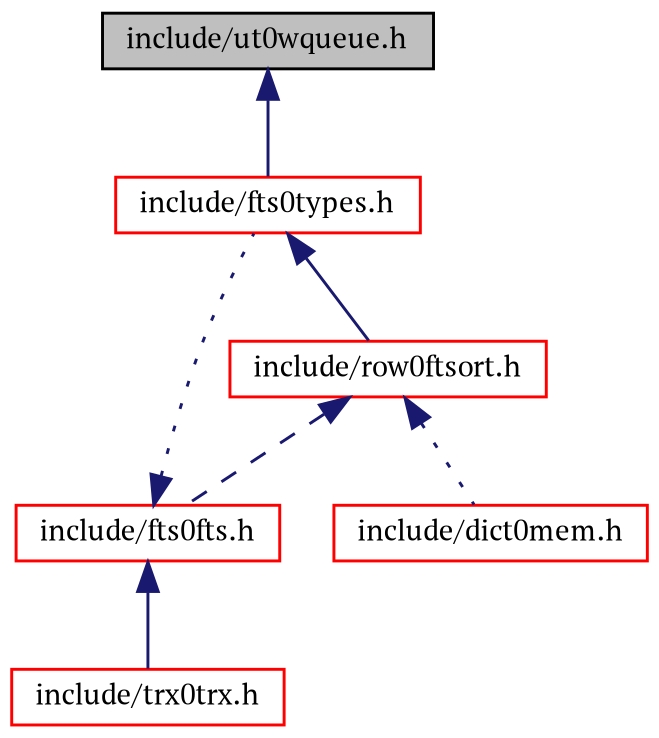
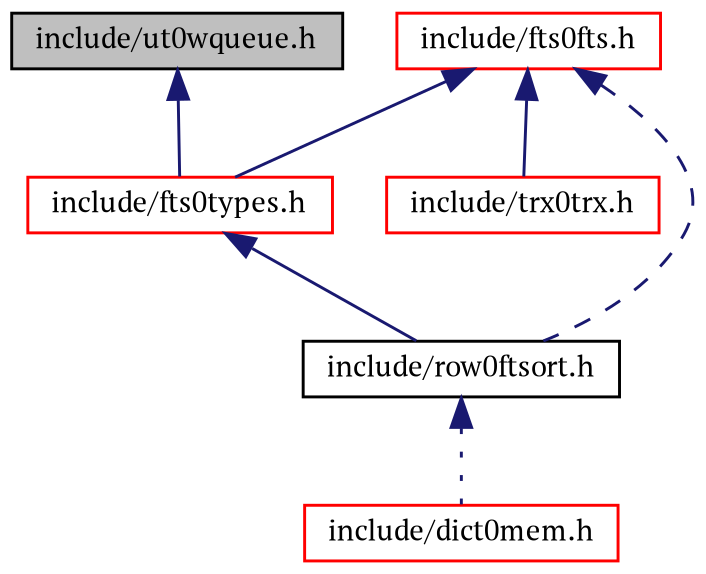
edge "include/fts0types.h" -> "include/fts0fts.h": style dotted -> solid
node "include/row0ftsort.h": color red -> black
edge "include/fts0fts.h" -> "include/row0ftsort.h": reversed
